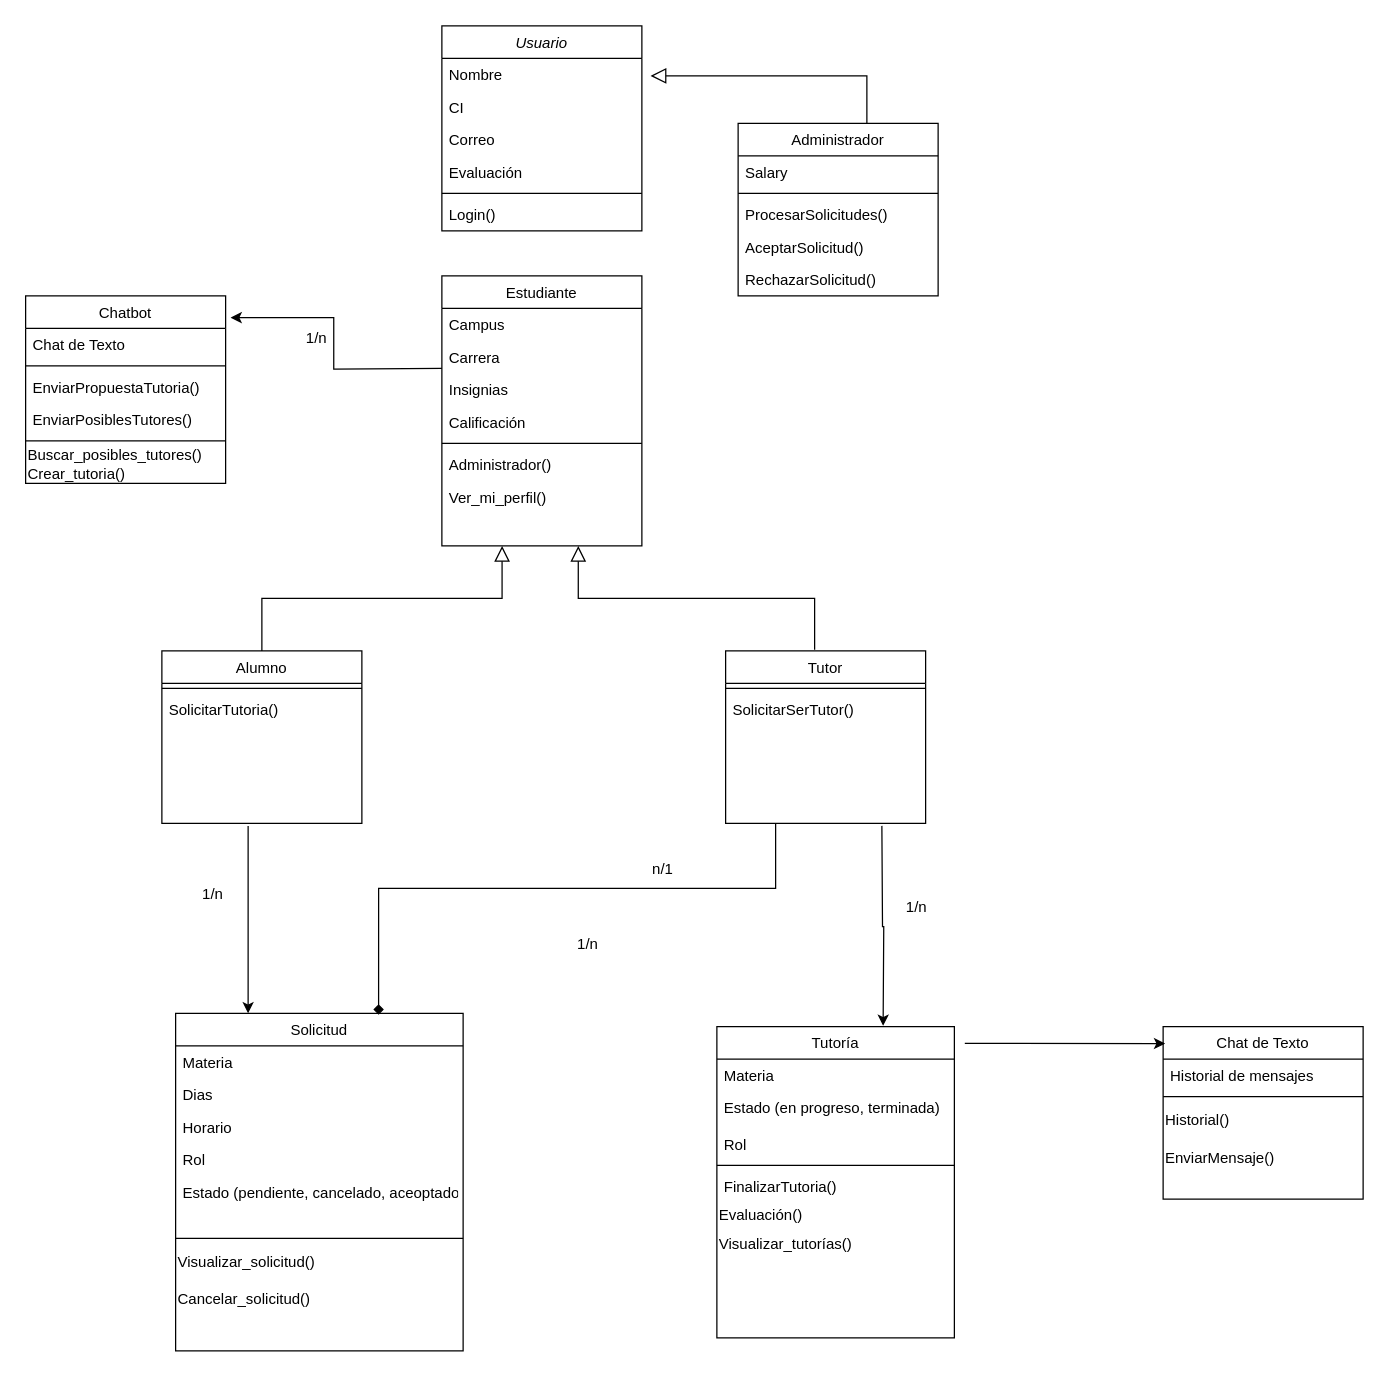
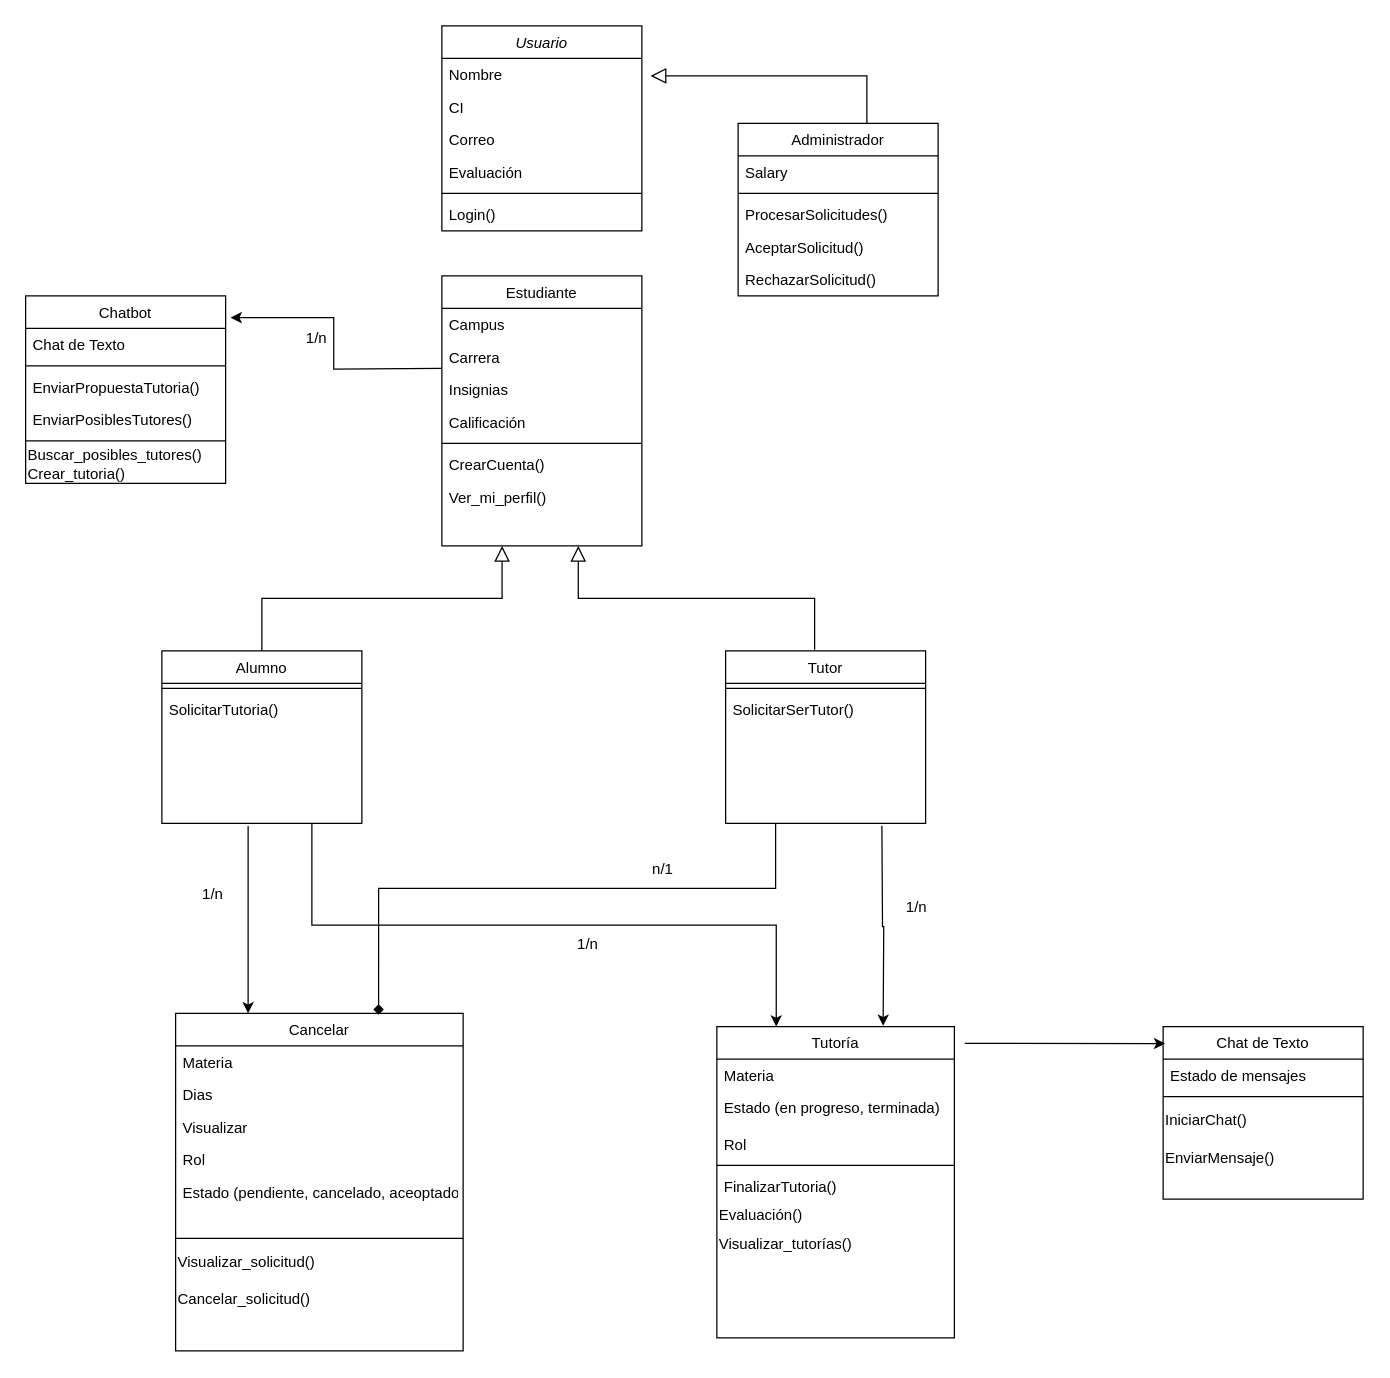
node "Administrador()": label "Administrador()" -> "CrearCuenta()"
edge "Alumno" -> "Tutoría": added
node "Solicitud": label "Solicitud" -> "Cancelar"
node "Historial de mensajes": label "Historial de mensajes" -> "Estado de mensajes"
node "Historial()": label "Historial()" -> "IniciarChat()"
node "Horario": label "Horario" -> "Visualizar"
